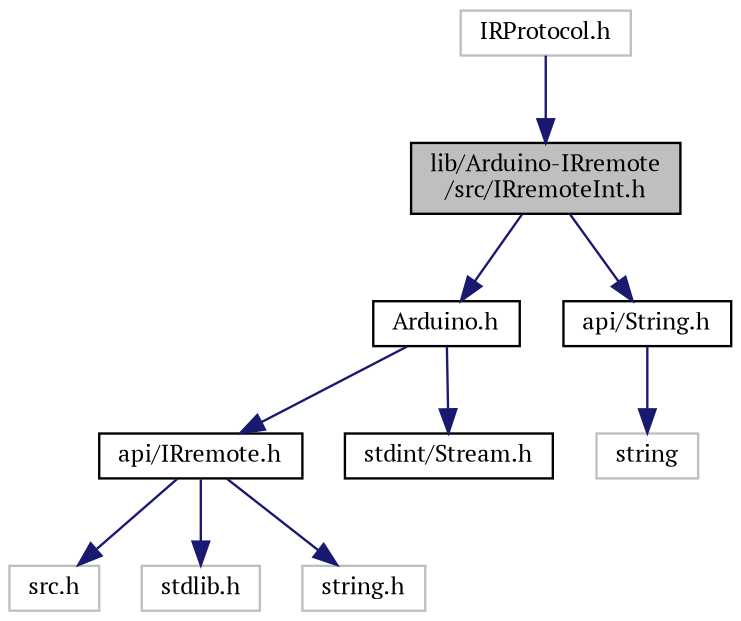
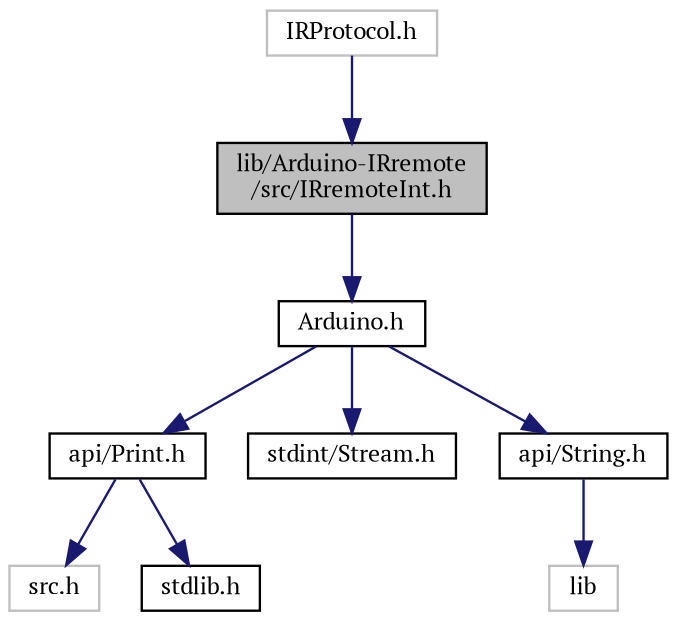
edge "lib/Arduino-IRremote /src/IRremoteInt.h" -> "api/String.h": now "Arduino.h" -> "api/String.h"
node "api/IRremote.h": label "api/IRremote.h" -> "api/Print.h"
node "string": label "string" -> "lib"
node "stdlib.h": color grey75 -> black
node "string.h": removed
